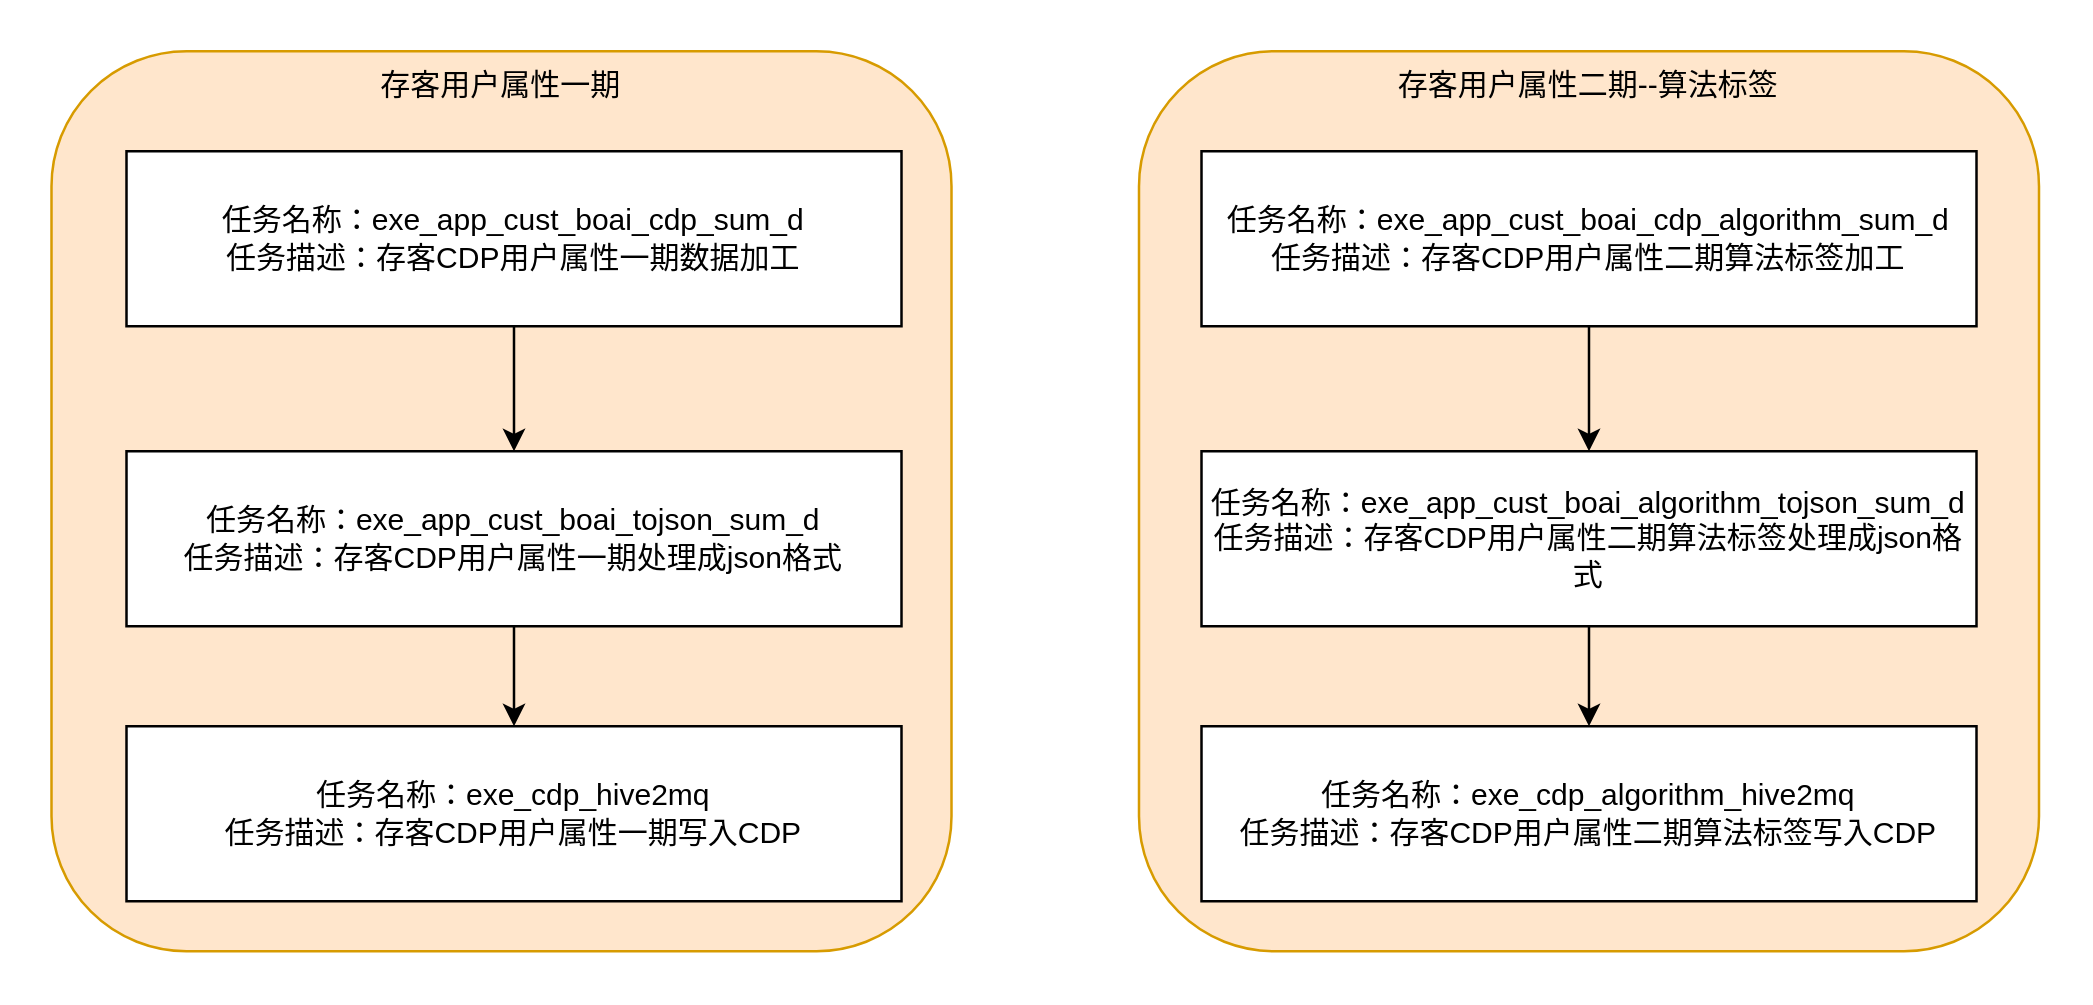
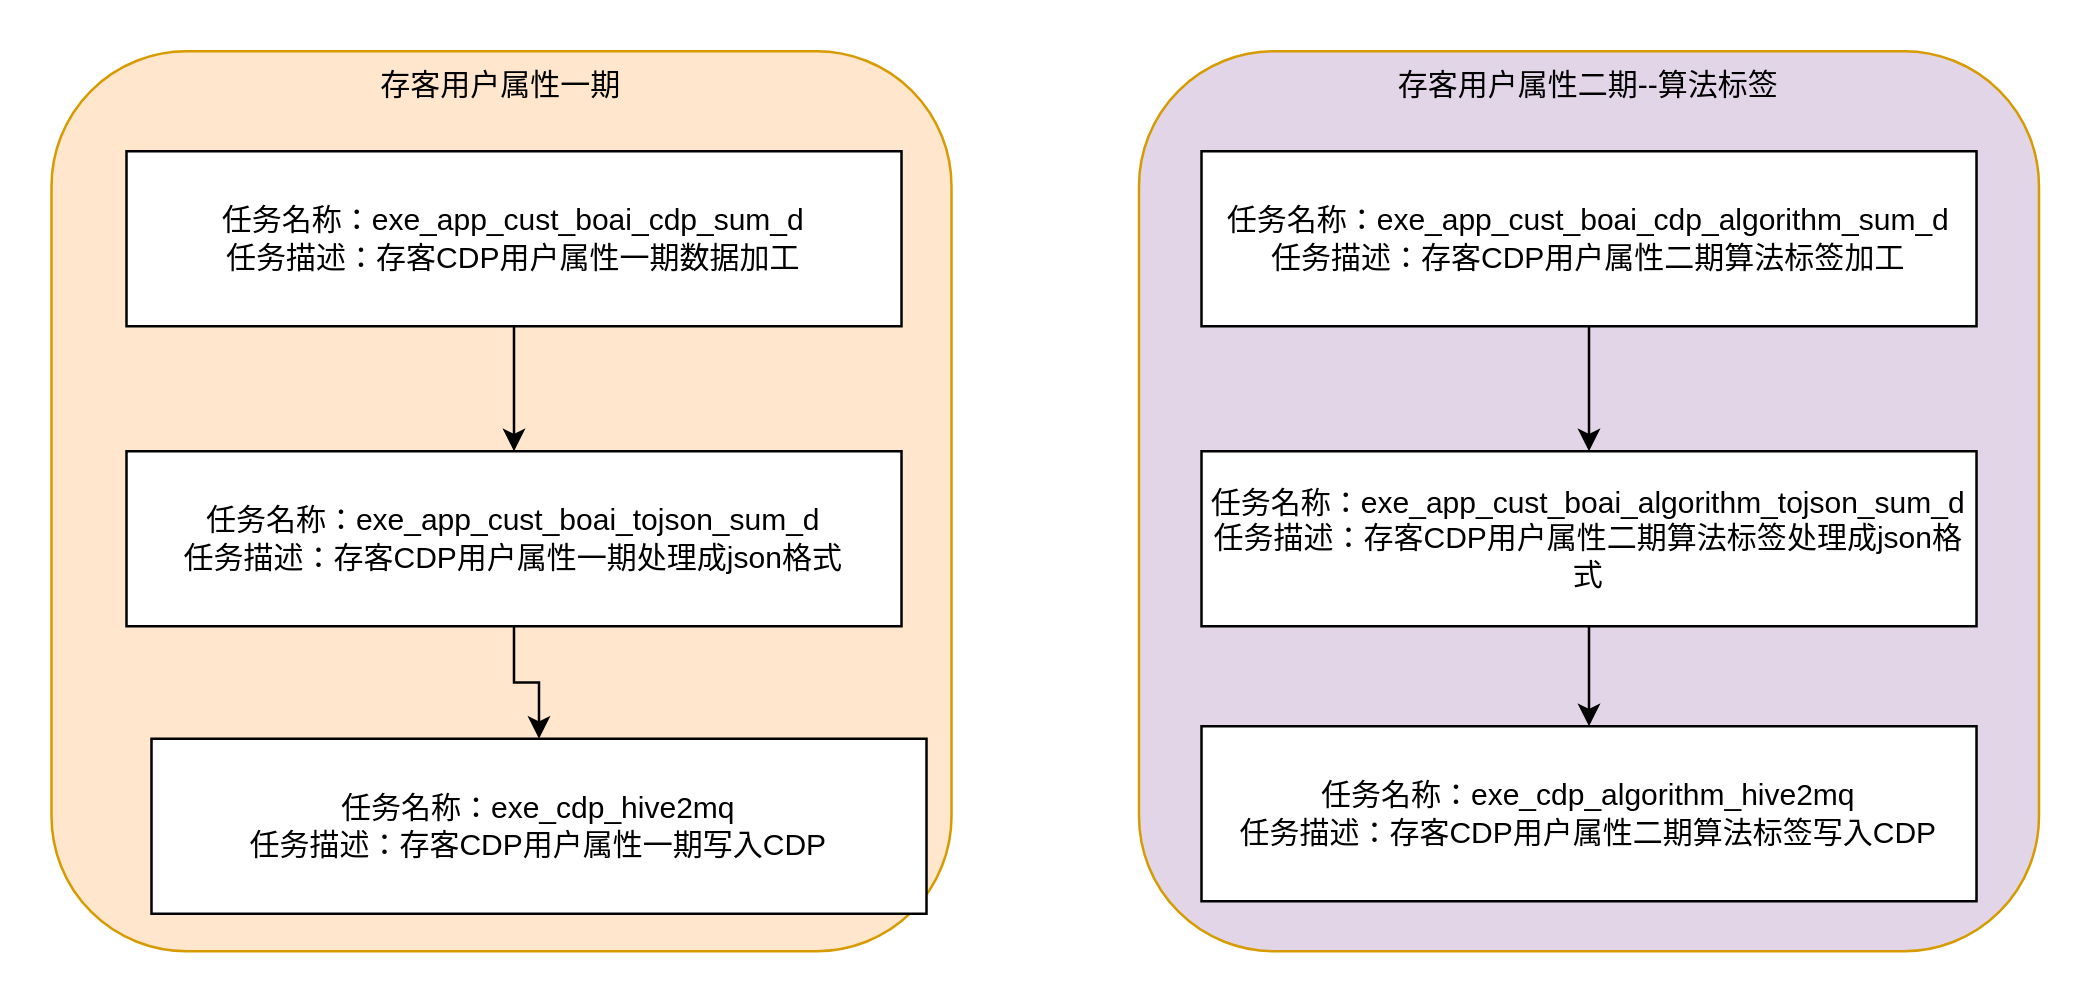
node "存客用户属性二期--算法标签": fillcolor #ffe6cc -> #e1d5e7
node "任务名称：exe_cdp_hive2mq 任务描述：存客CDP用户属性一期写入CDP": moved (514, 814) -> (539, 826)
